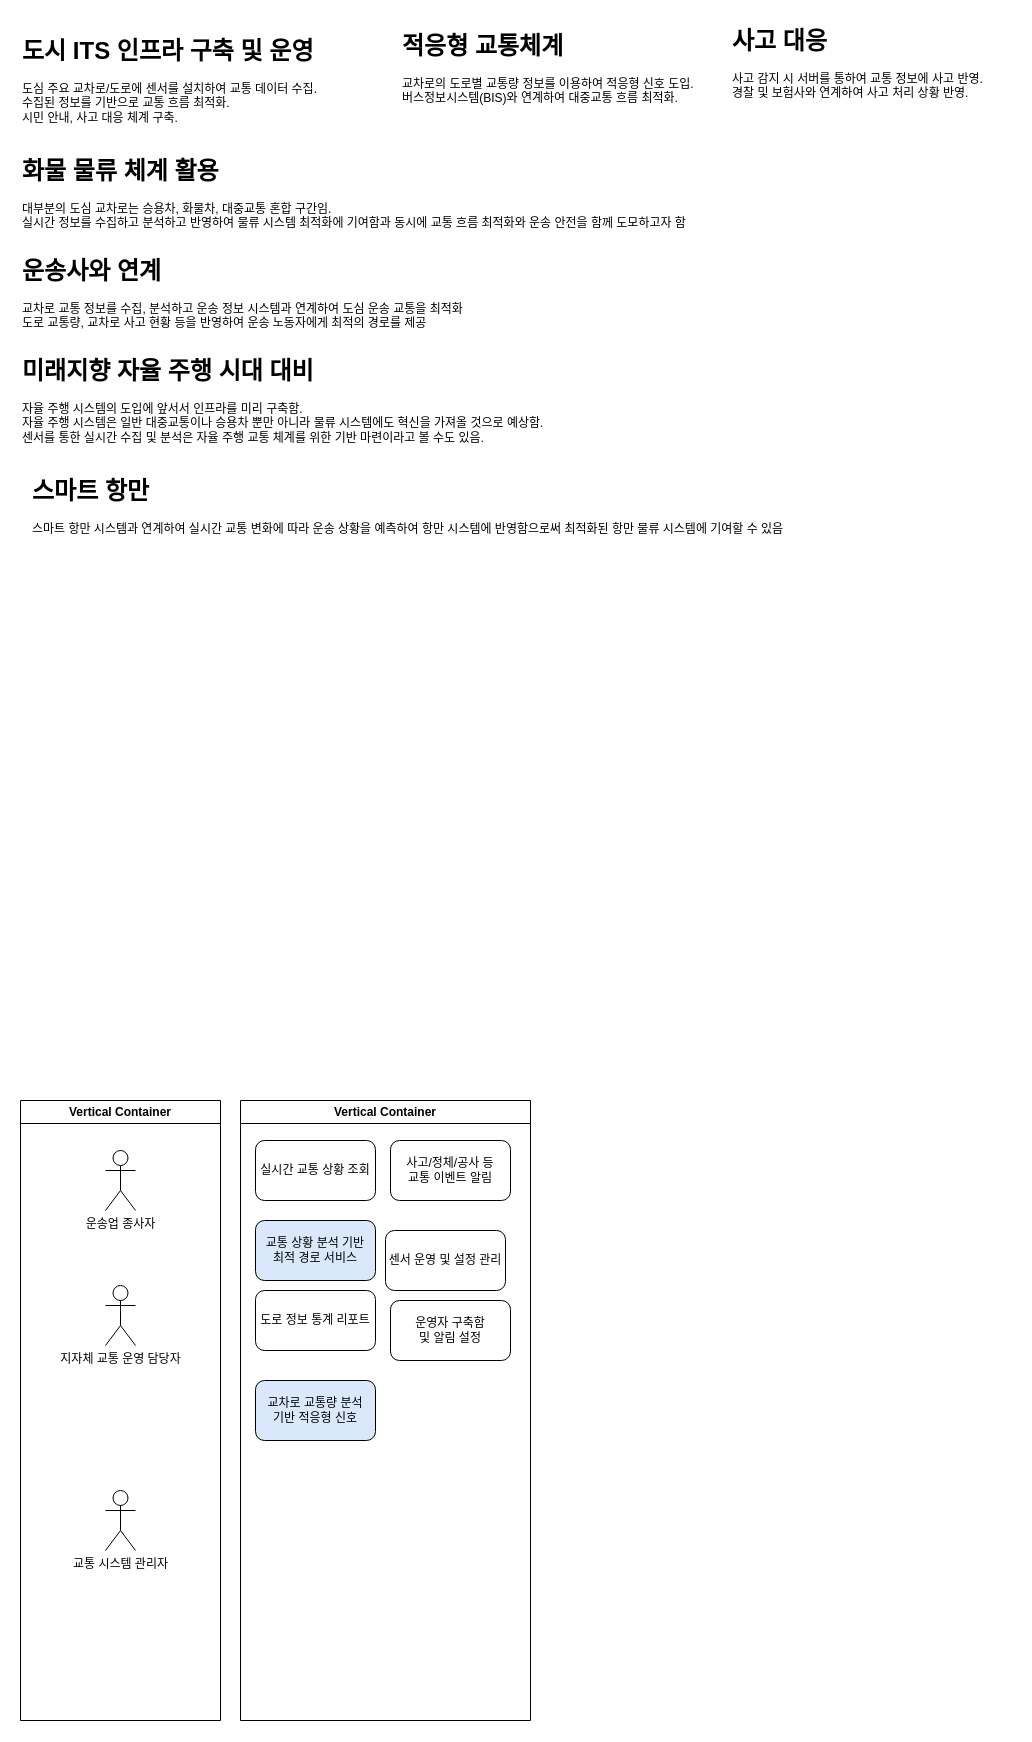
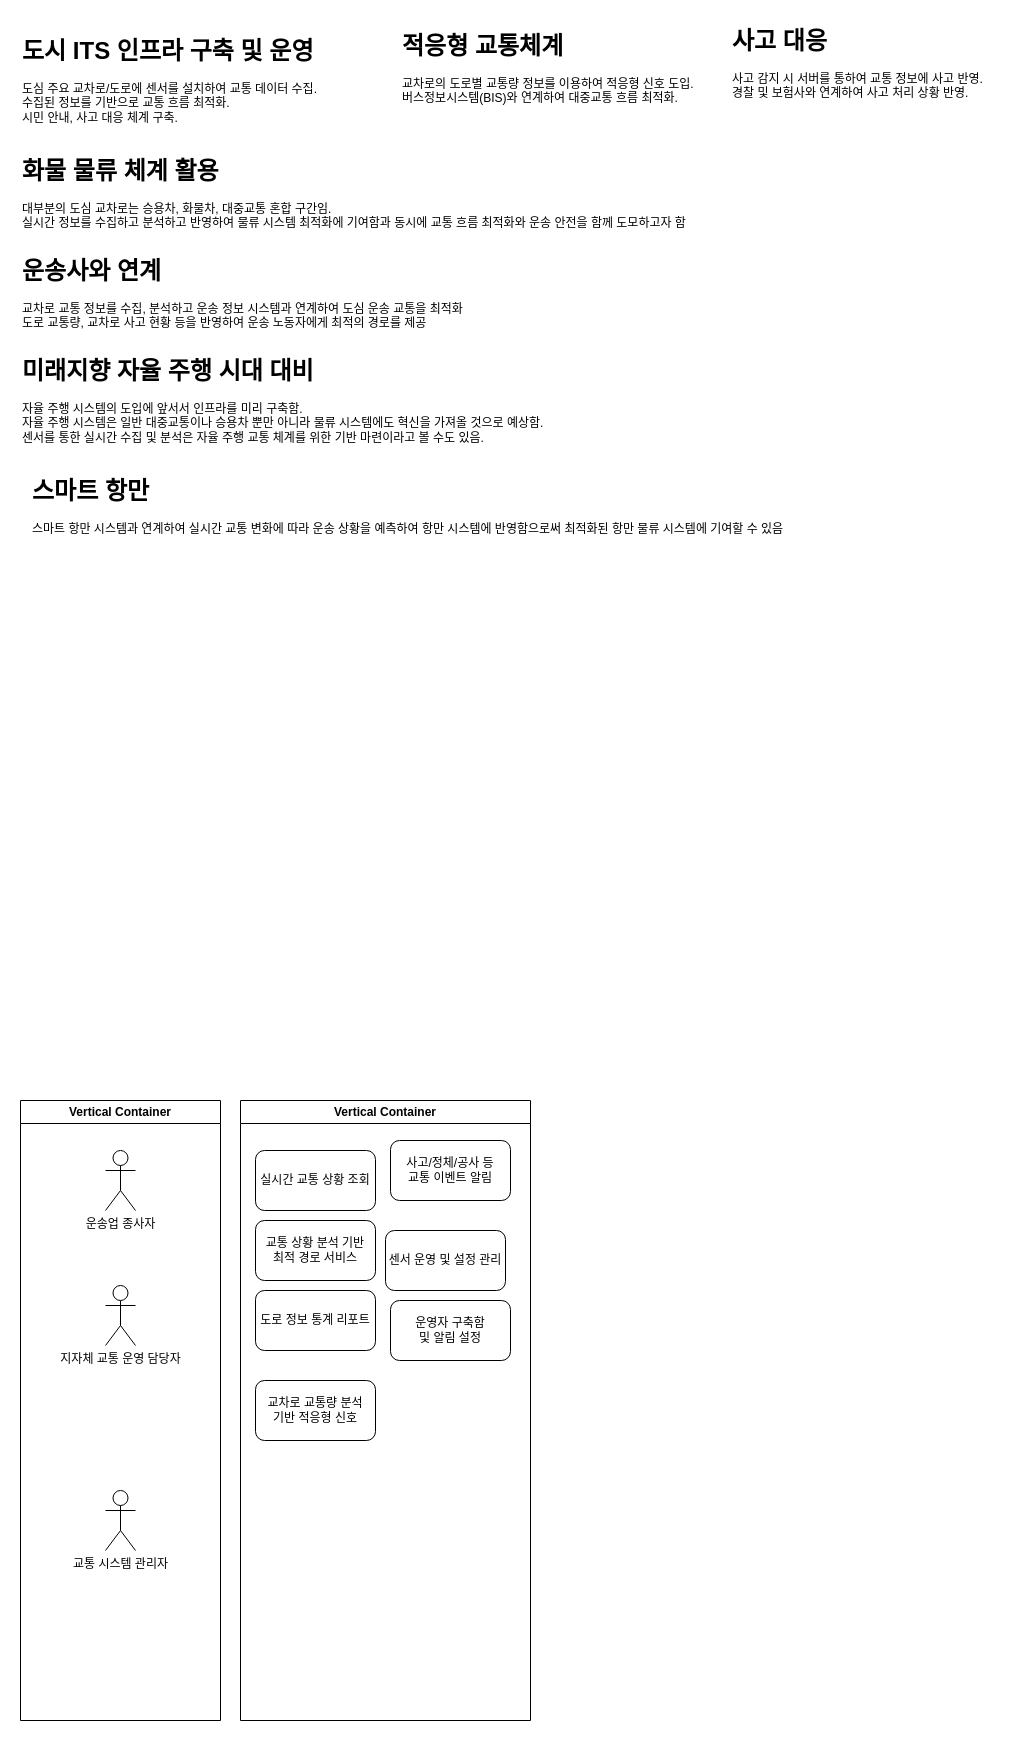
node "실시간 교통 상황 조회": moved (316, 1171) -> (316, 1181)
node "교통 상황 분석 기반 최적 경로 서비스": fillcolor #dae8fc -> #ffffff
node "교차로 교통량 분석 기반 적응형 신호": fillcolor #dae8fc -> #ffffff
